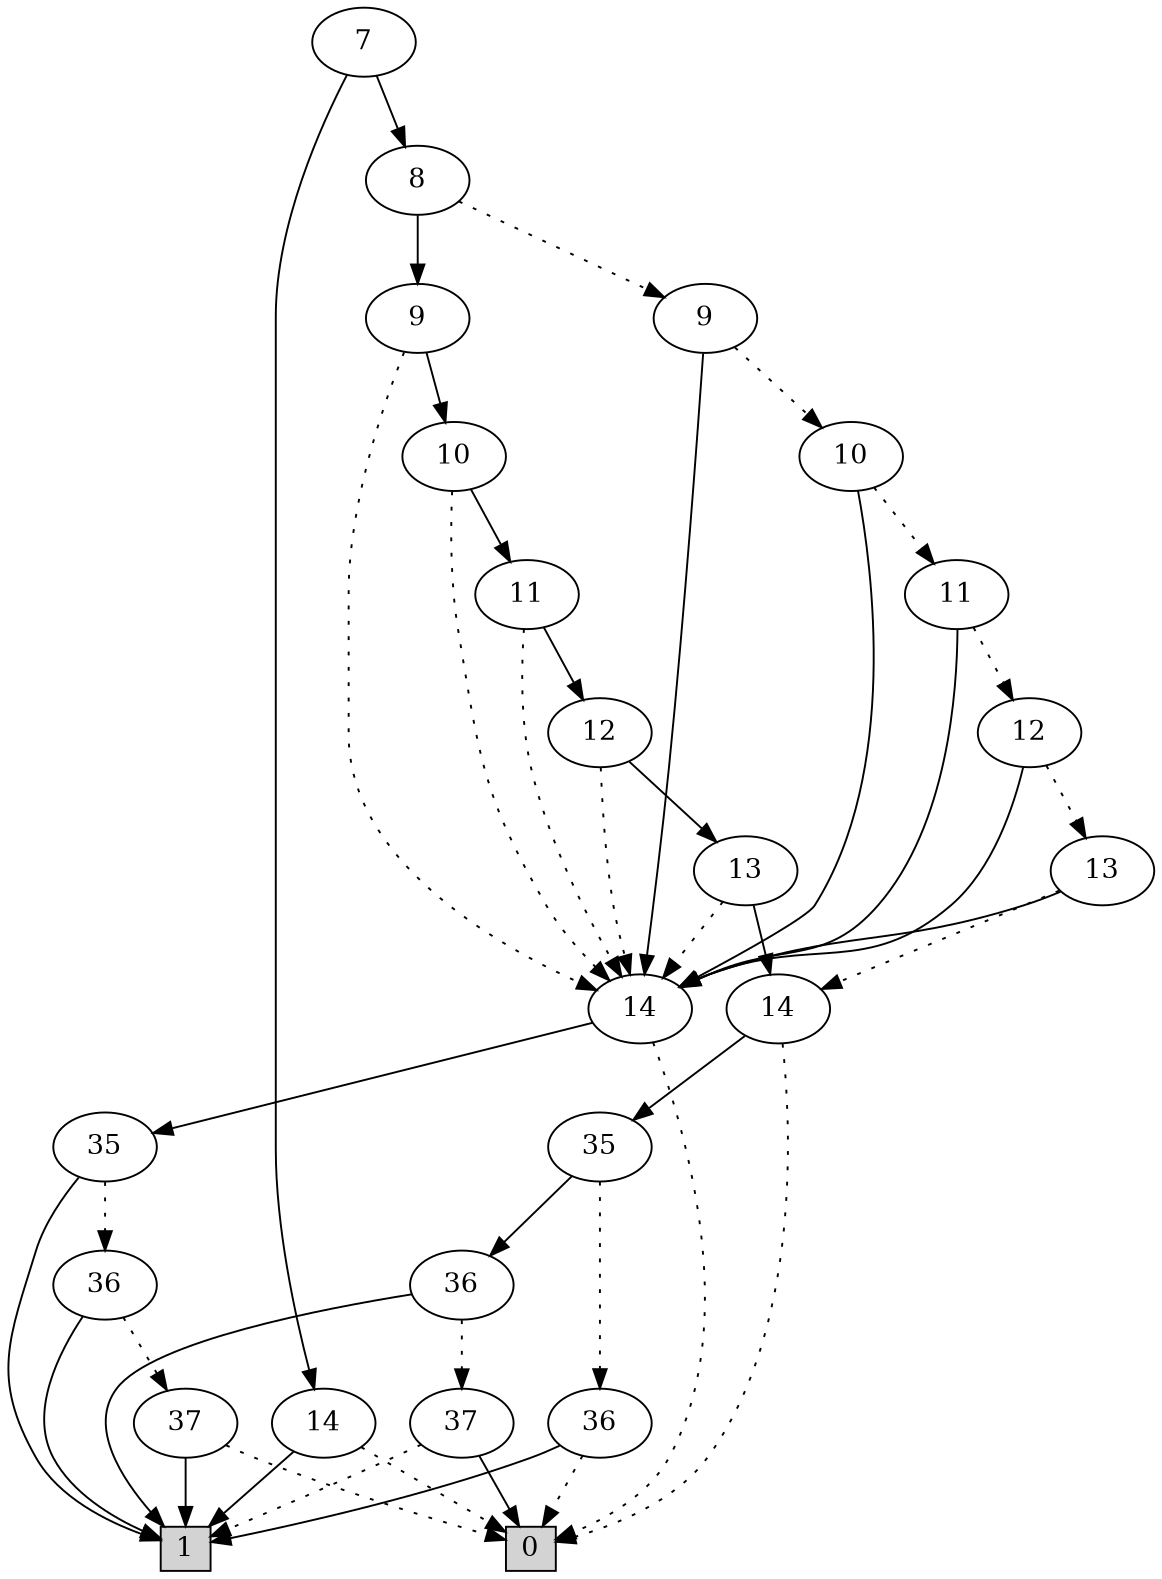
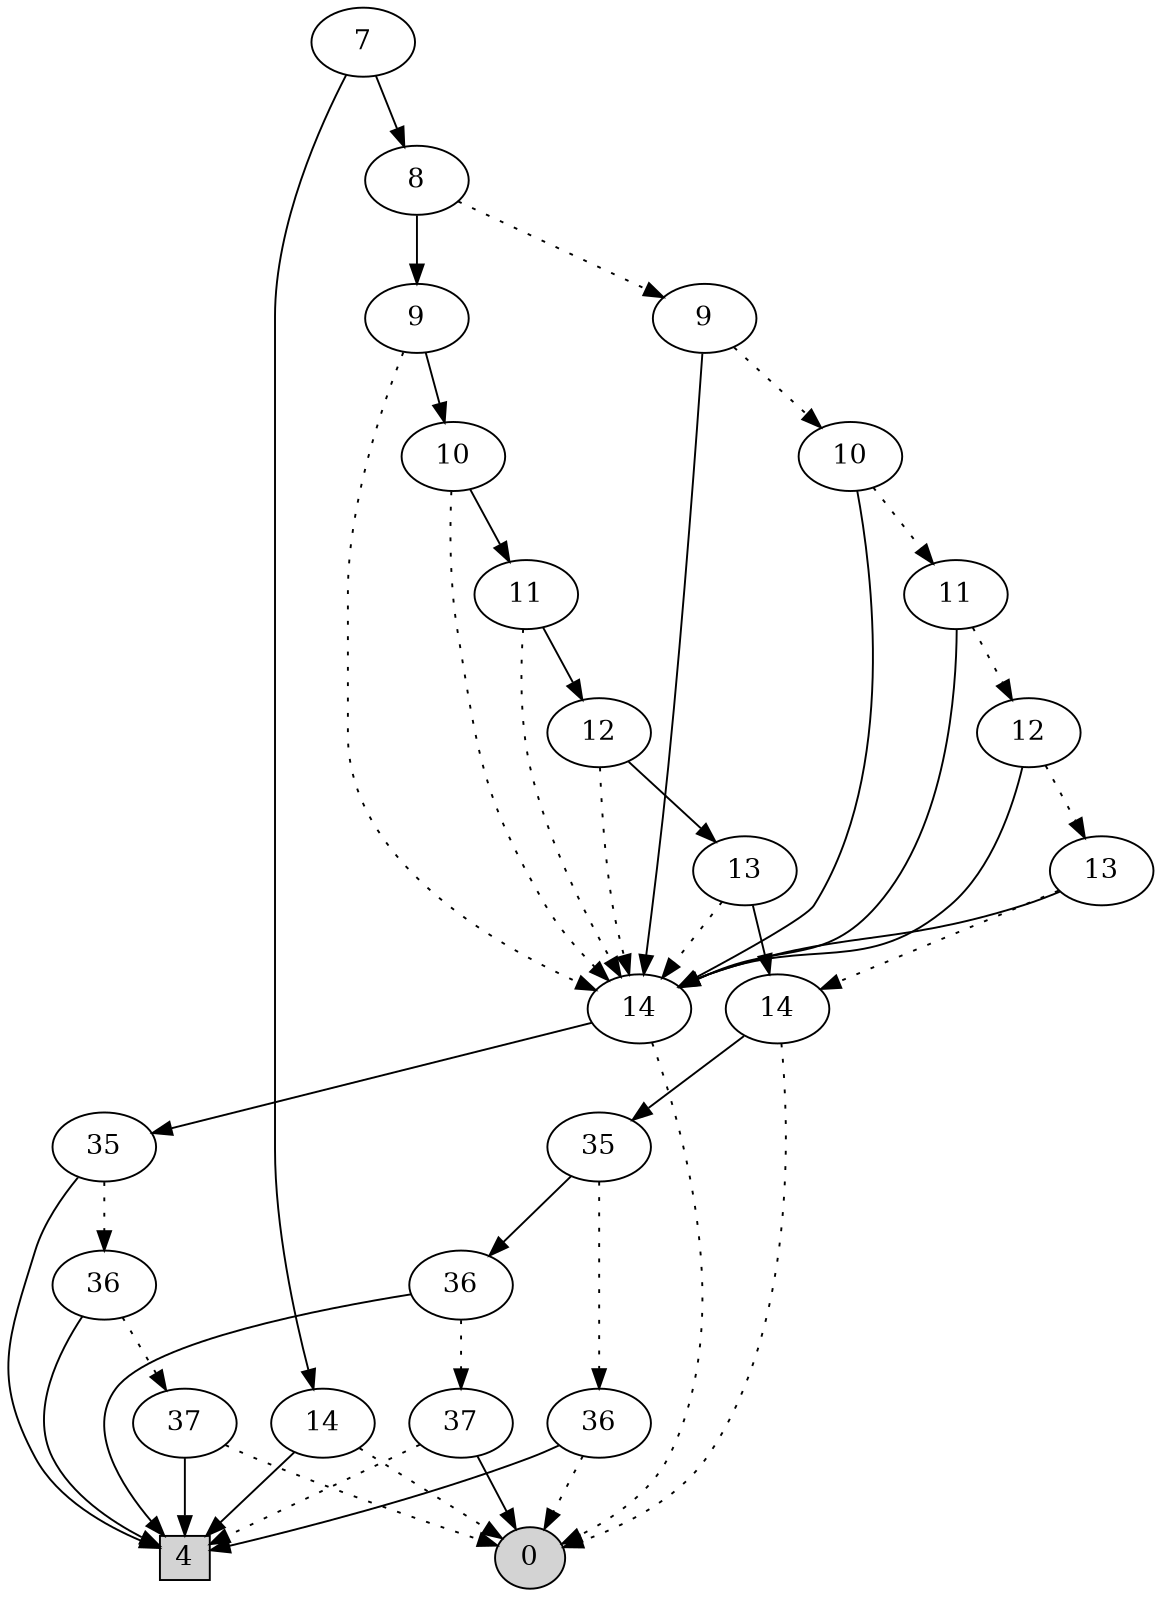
node "1": label "1" -> "4"
node "0": shape box -> ellipse
